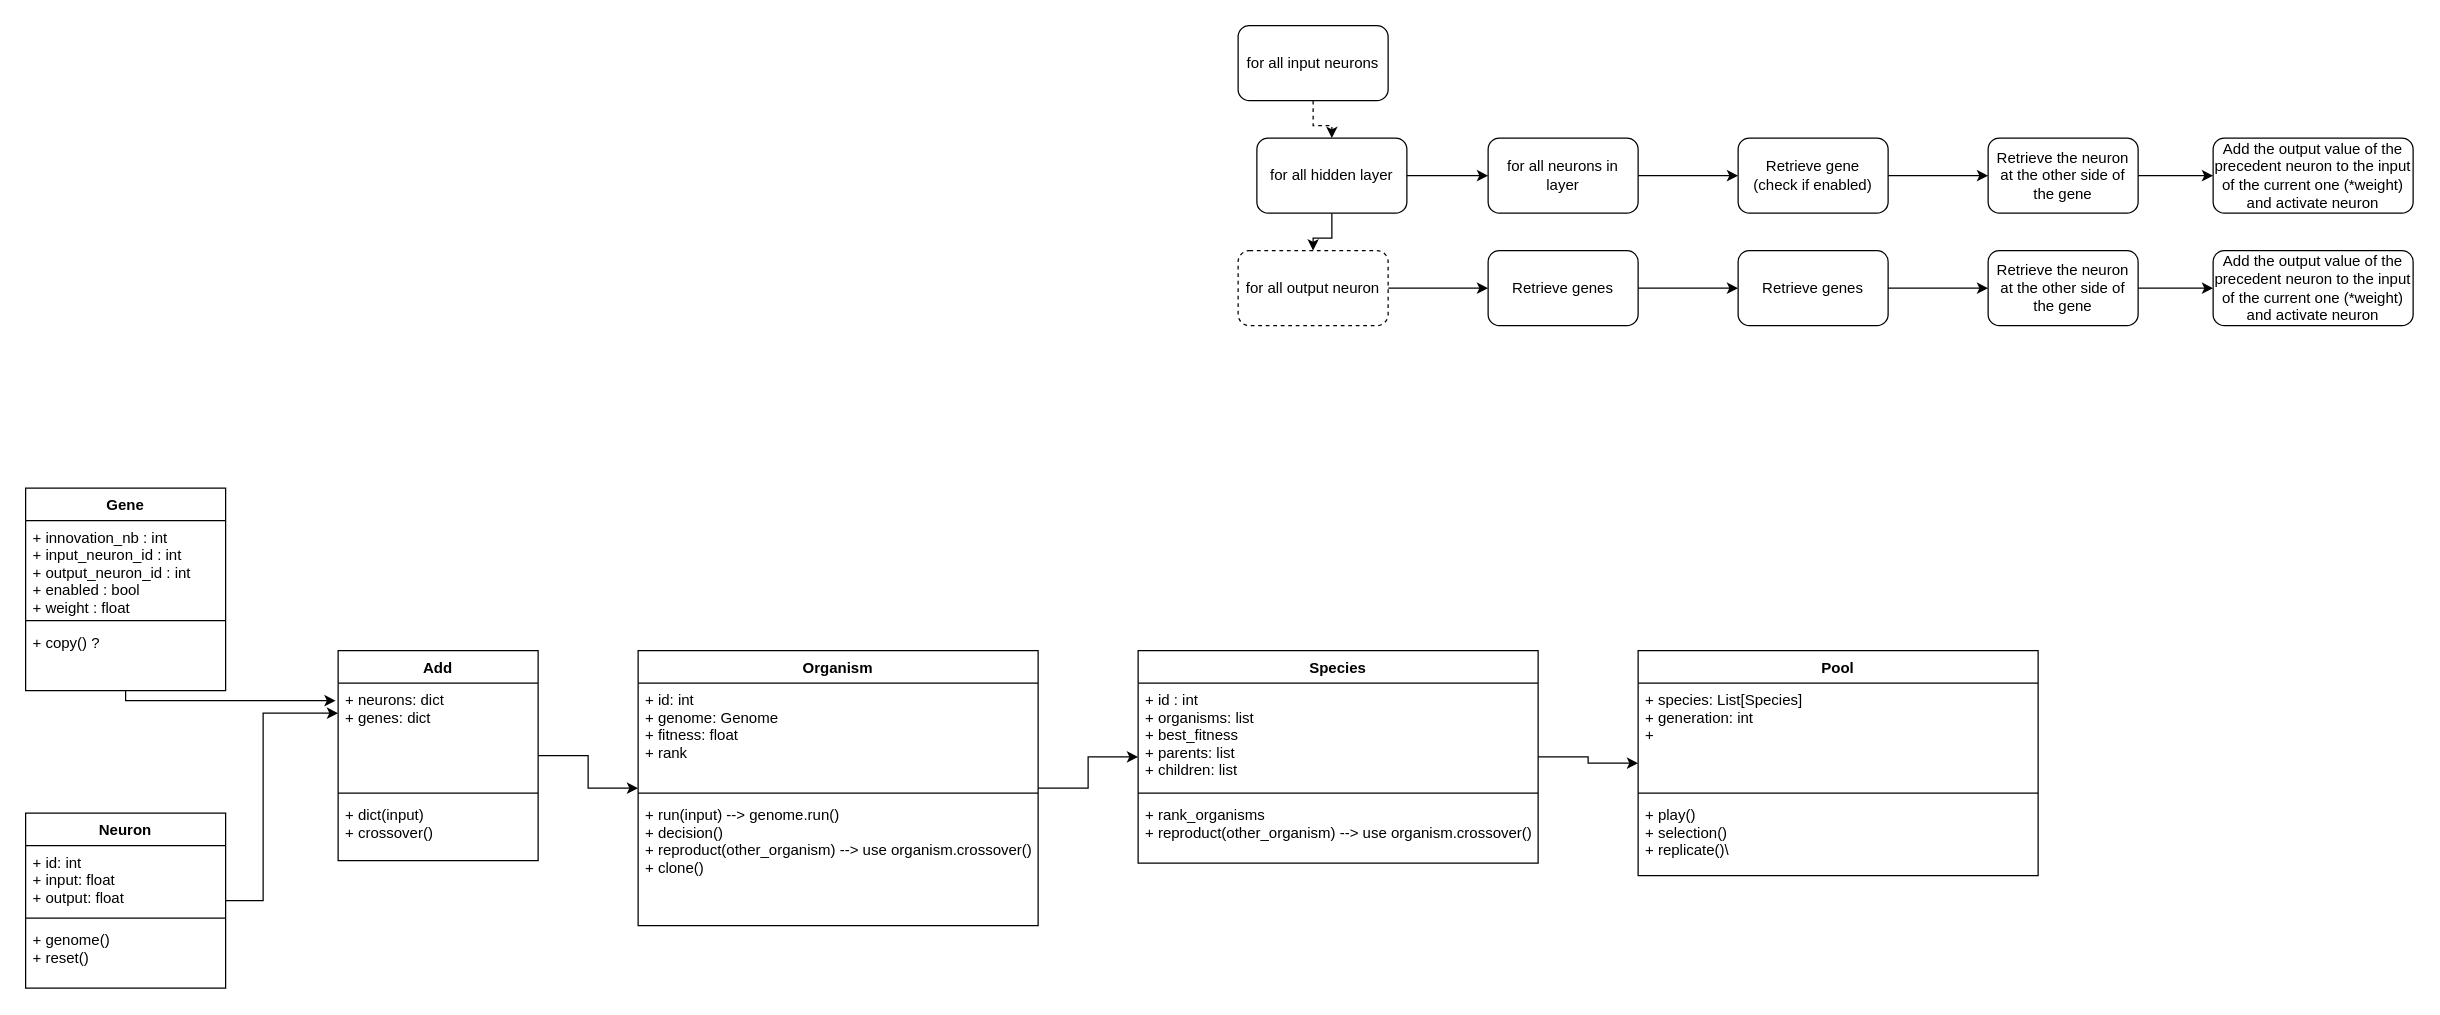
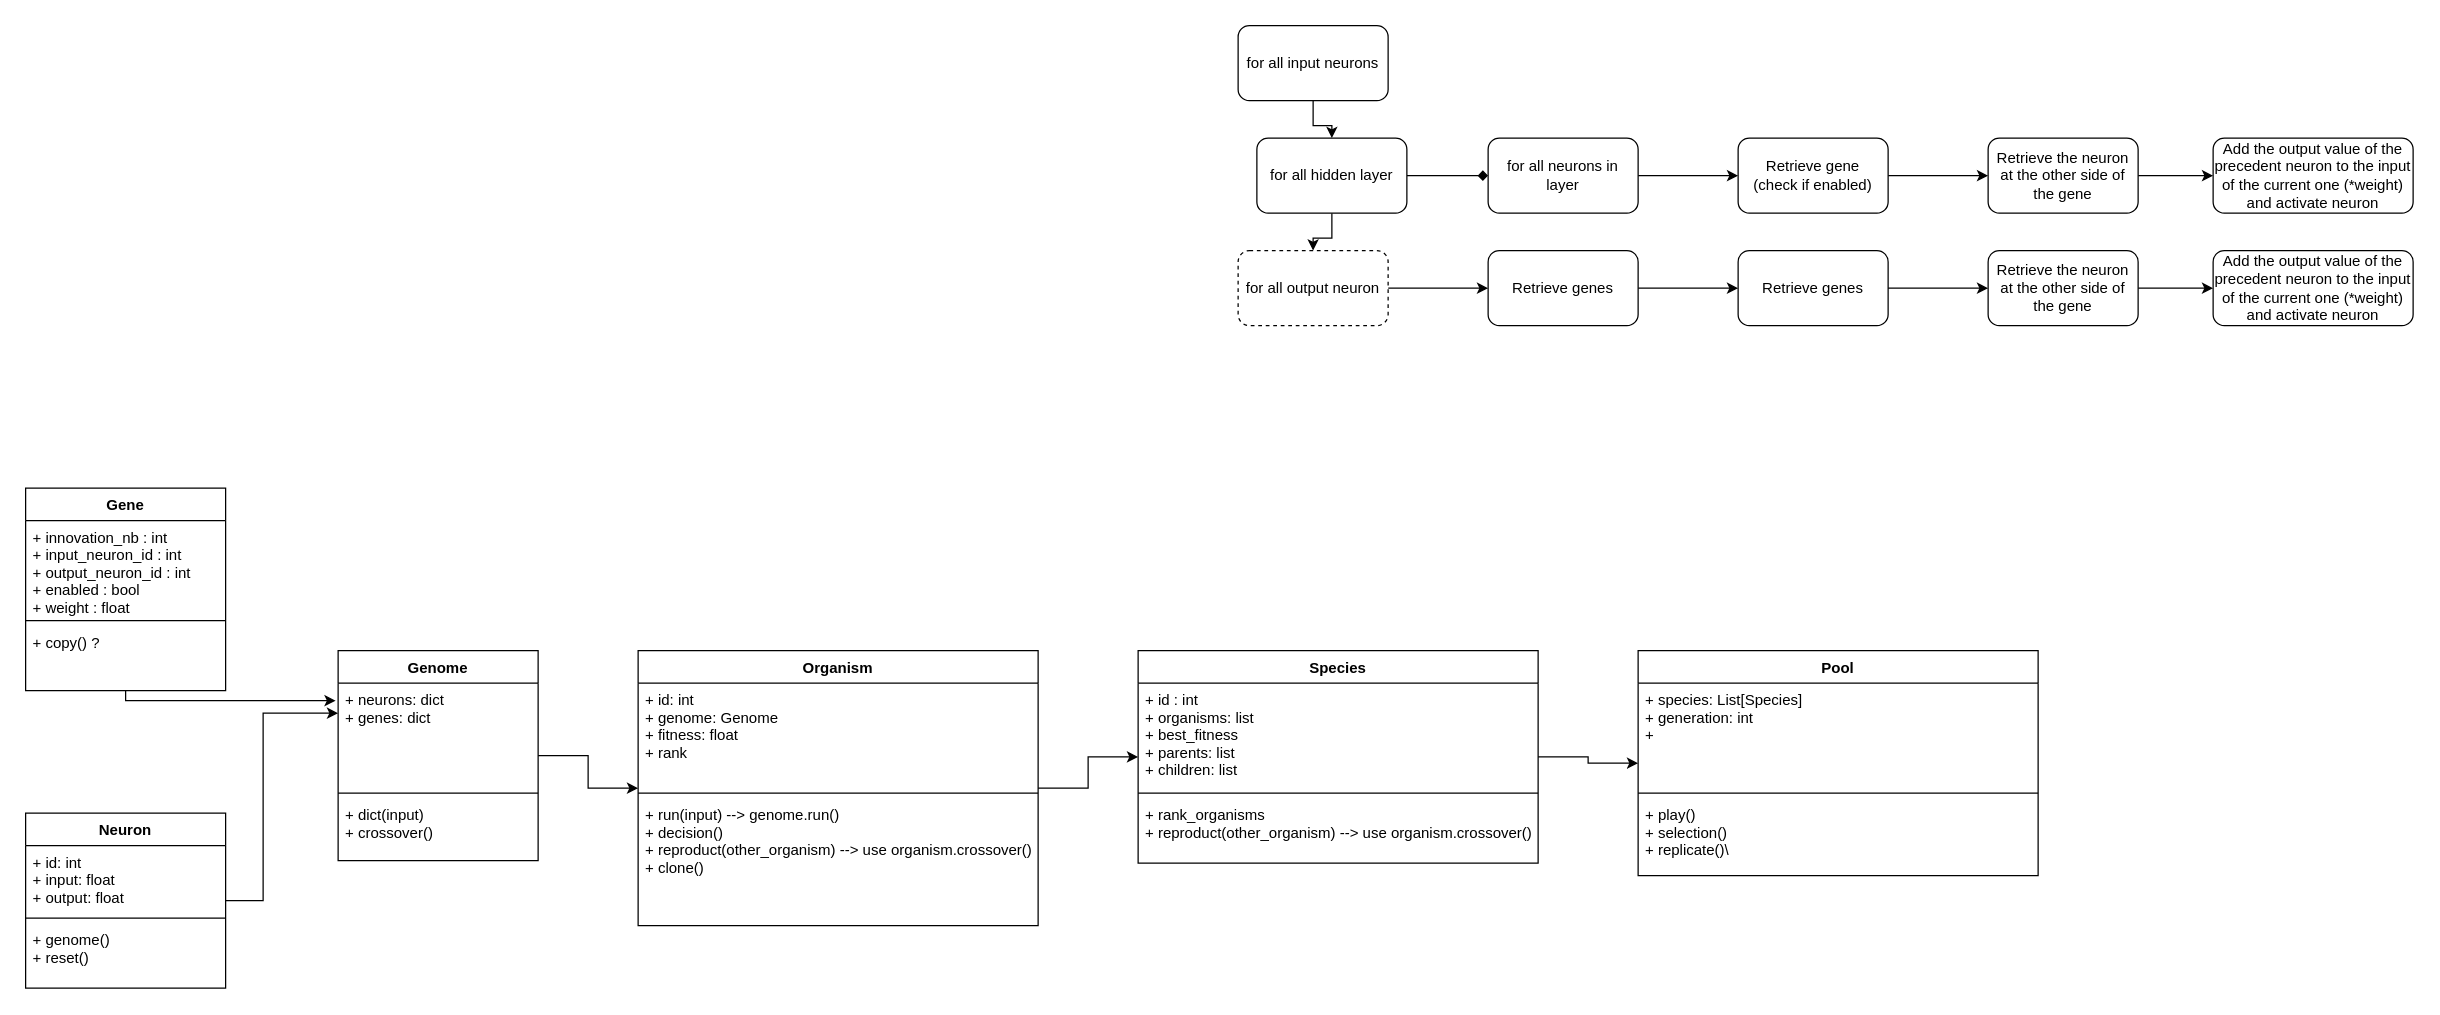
edge "for all input neurons" -> "for all hidden layer": style dashed -> solid
edge "for all hidden layer" -> "for all neurons in layer": arrowhead classic -> diamond
node "Add": label "Add" -> "Genome"
